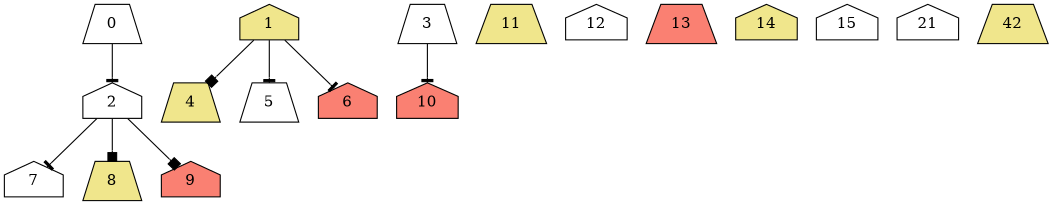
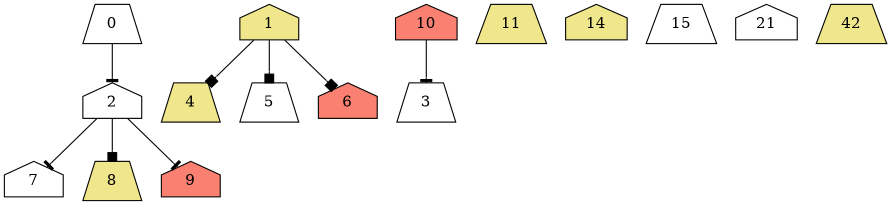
node "12": removed
node "13": removed
node "15": shape house -> trapezium
edge "1" -> "5": arrowhead tee -> box
edge "3" -> "10": reversed
edge "1" -> "6": arrowhead tee -> box
edge "2" -> "9": arrowhead box -> tee
